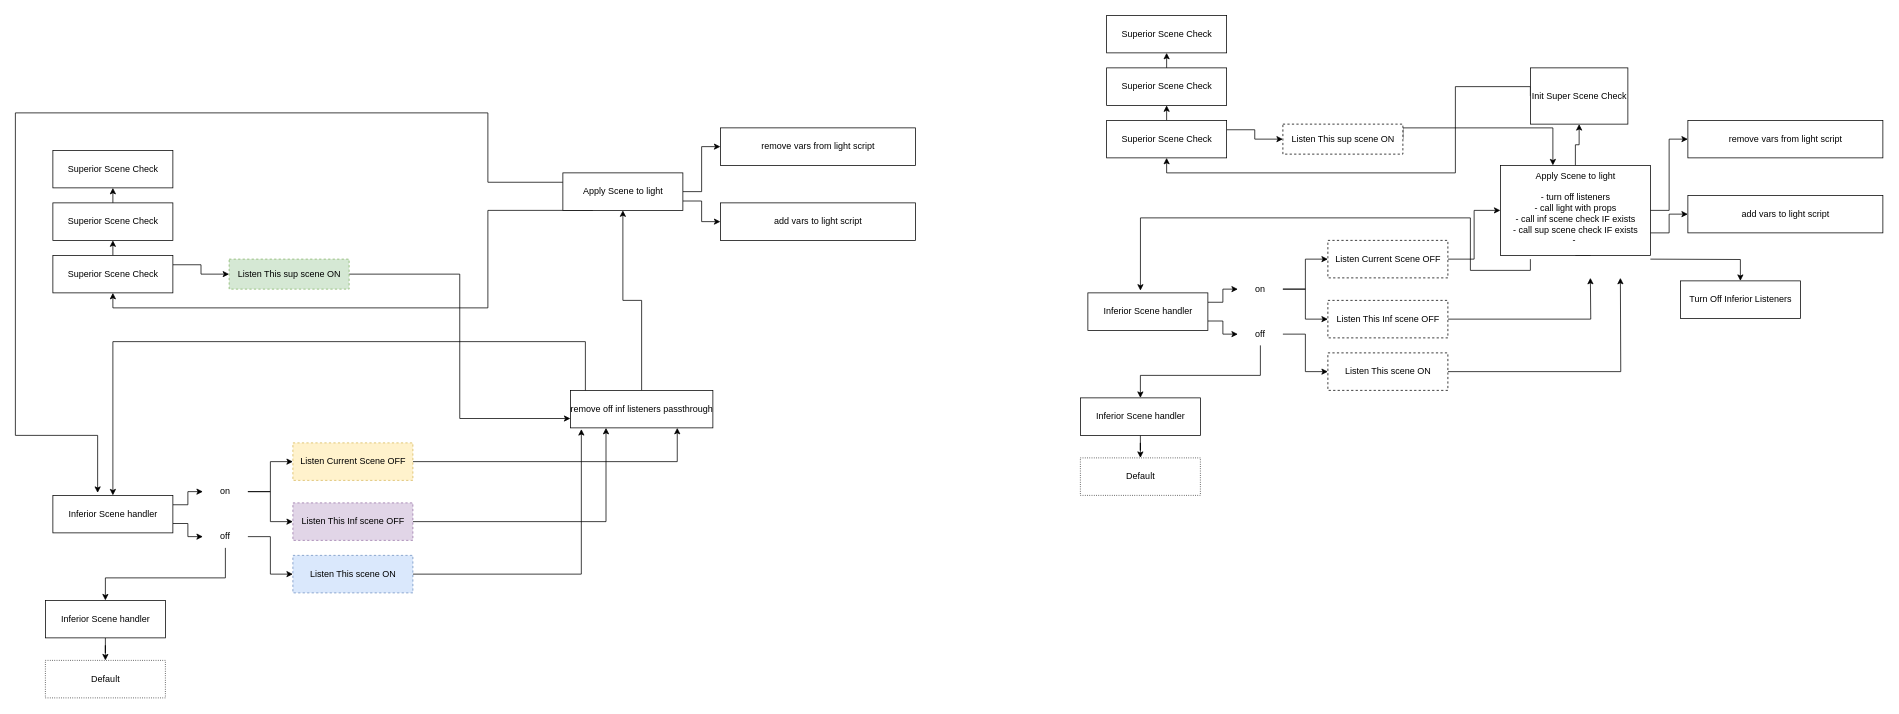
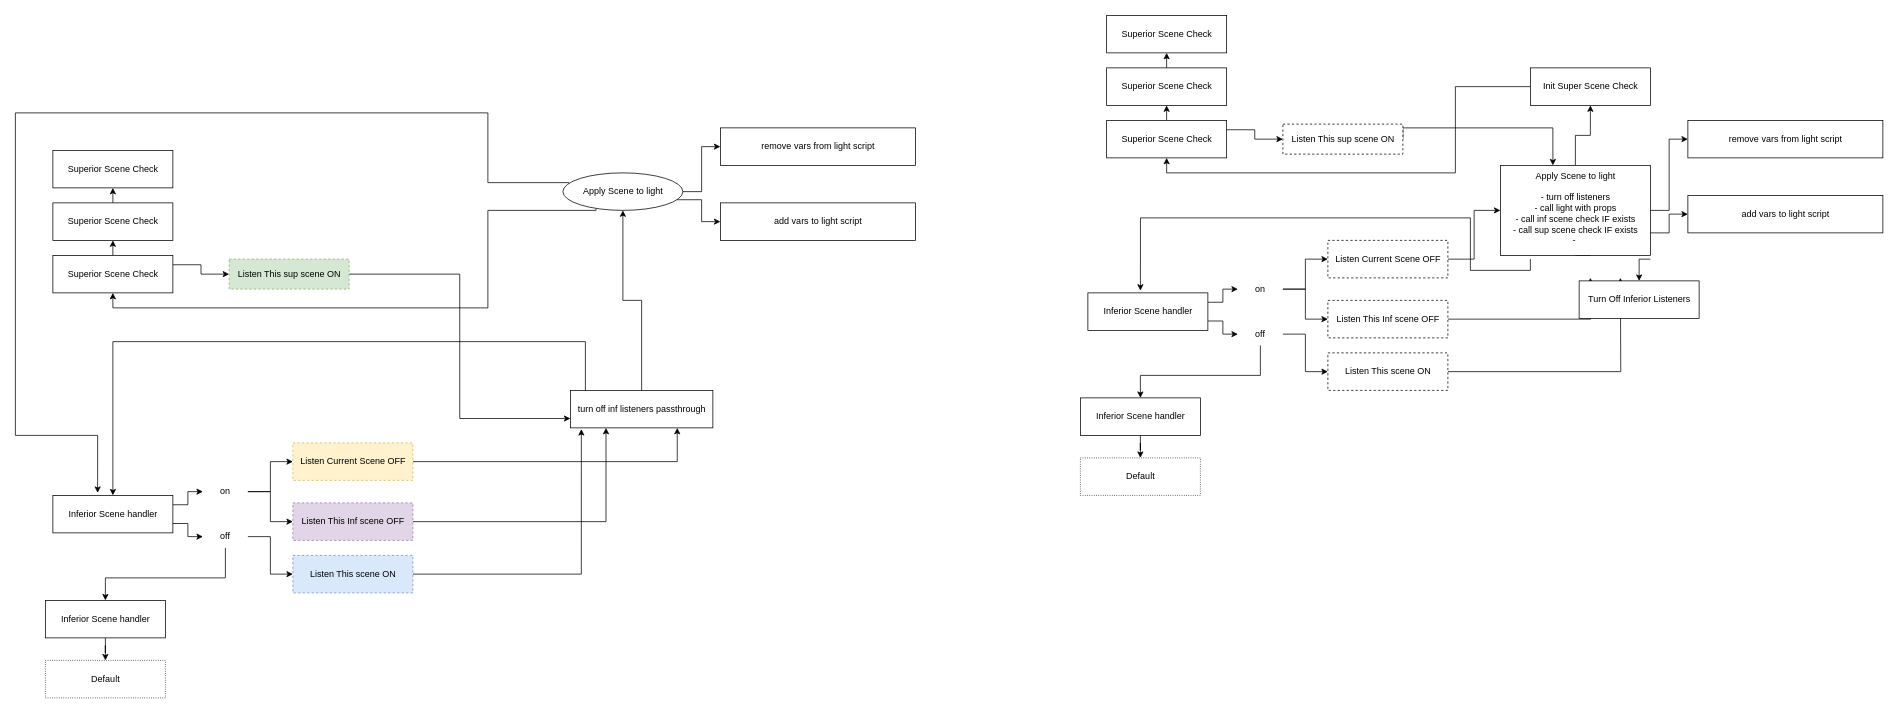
node "Init Super Scene Check": size 98x56 -> 120x38
node "Apply Scene to light": shape rectangle -> ellipse
node "Turn Off Inferior Listeners": moved (1740, 300) -> (1639, 300)
node "remove off inf listeners passthrough": label "remove off inf listeners passthrough" -> "turn off inf listeners passthrough"
